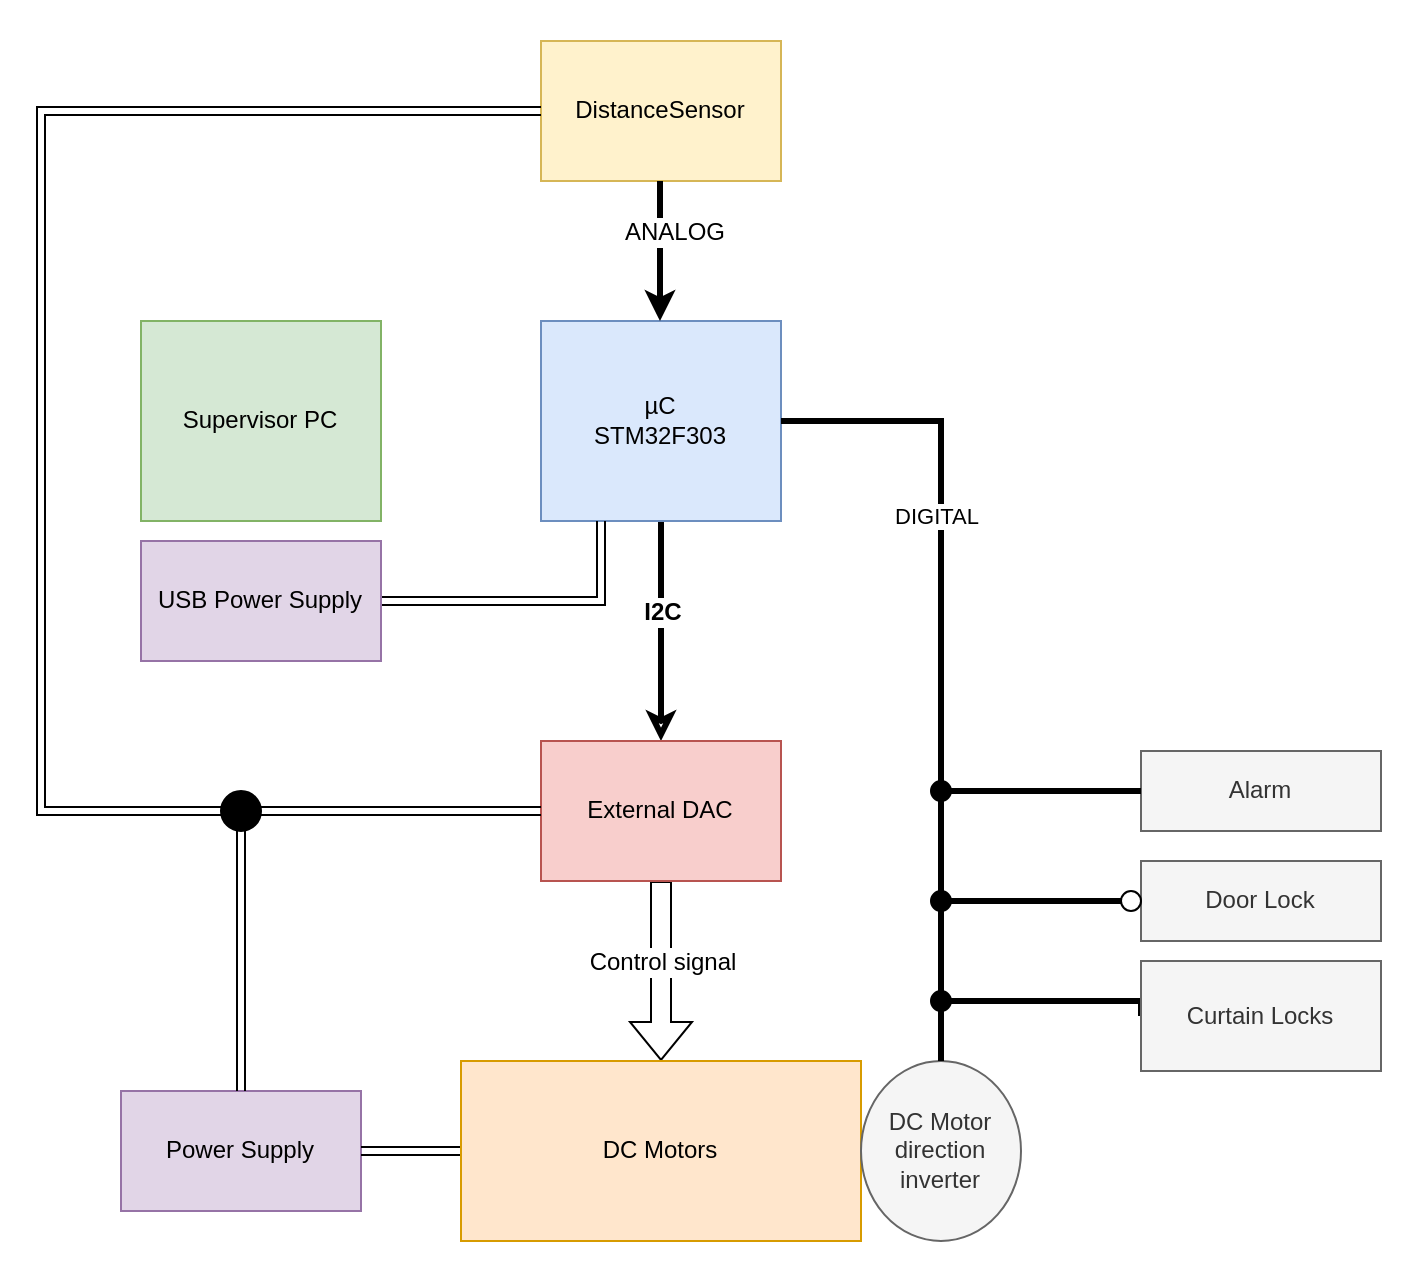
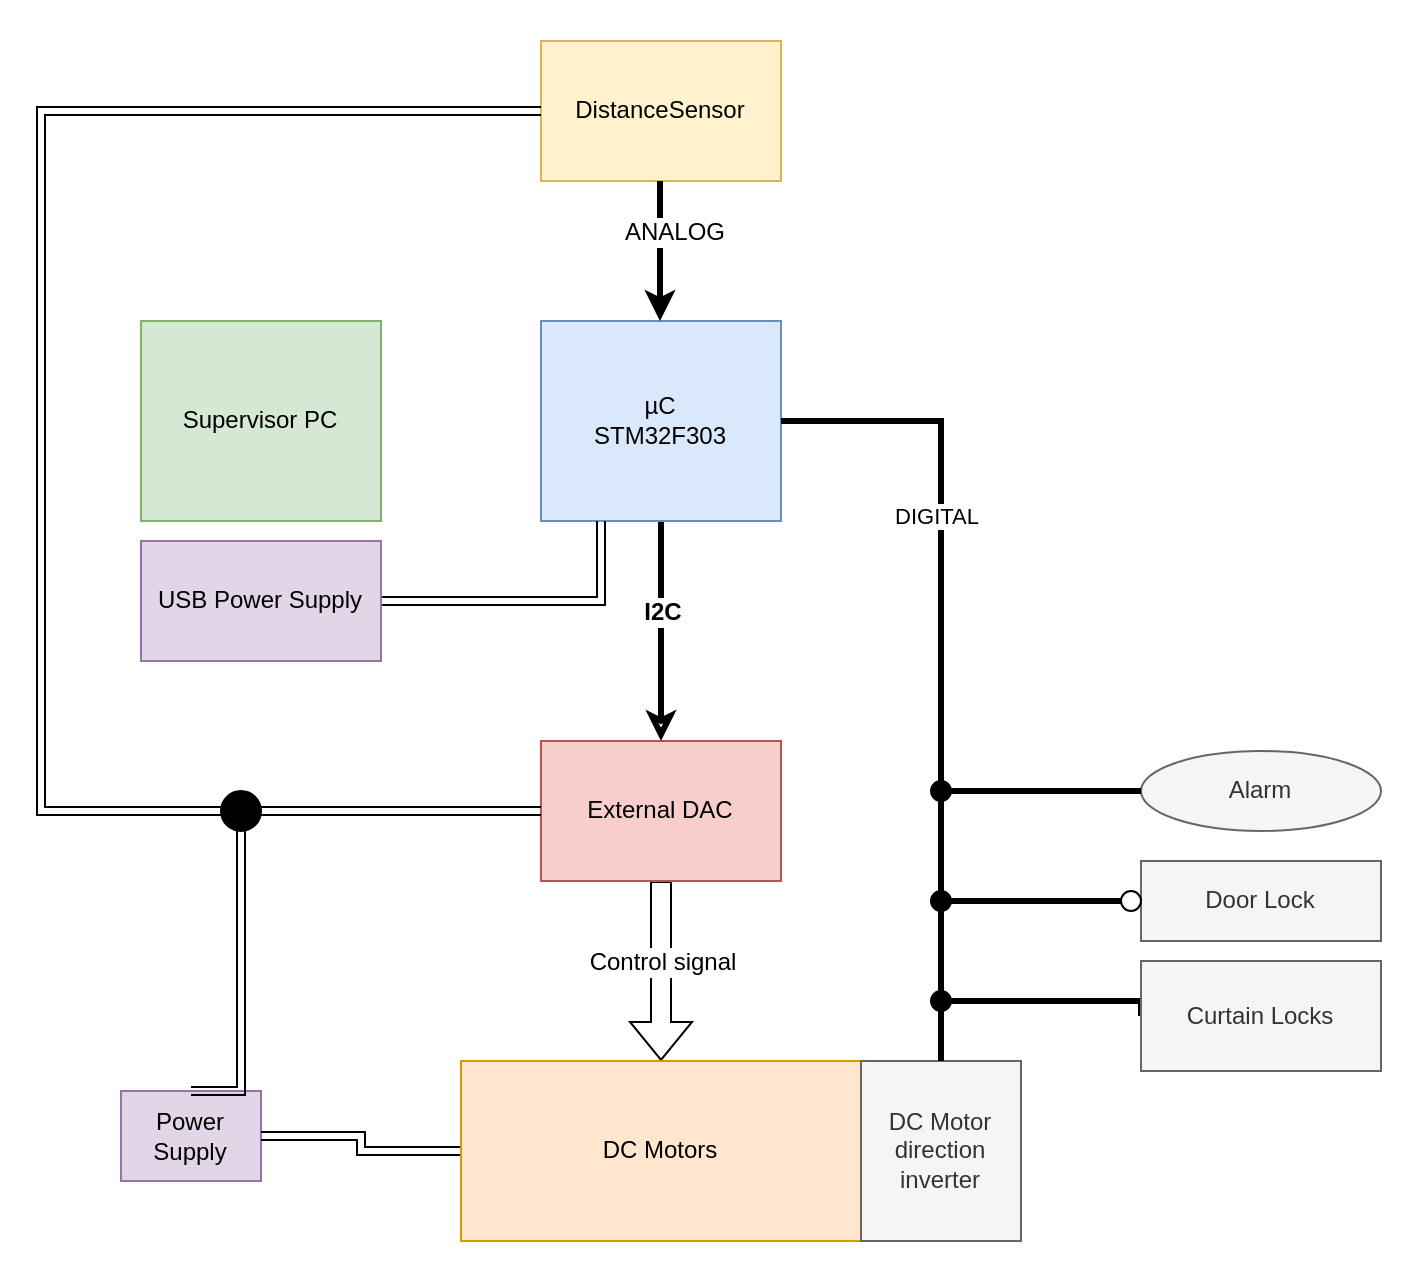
node "Alarm": shape rectangle -> ellipse
node "Power Supply": size 240x120 -> 140x90
node "DC Motor direction inverter": shape ellipse -> rectangle
